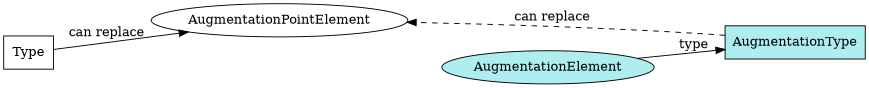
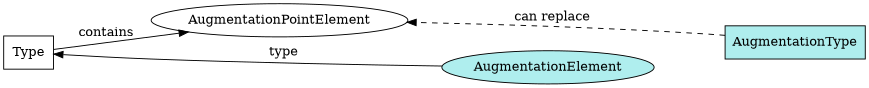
edge "Type" -> "AugmentationPointElement": label "  can replace" -> "  contains"
edge "AugmentationElement" -> "AugmentationType": now "AugmentationElement" -> "Type"
